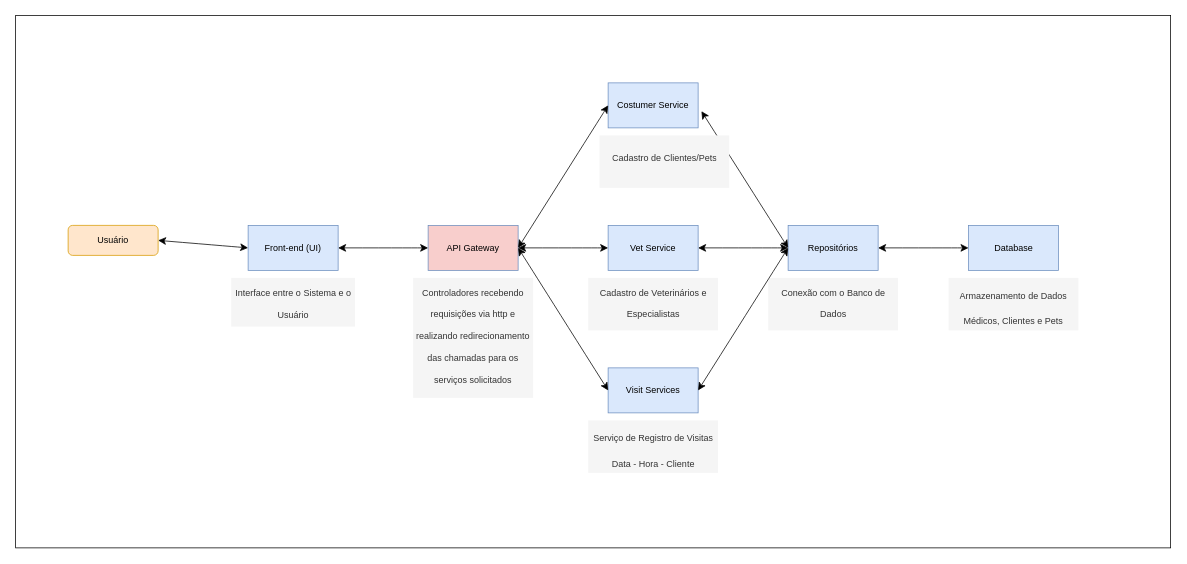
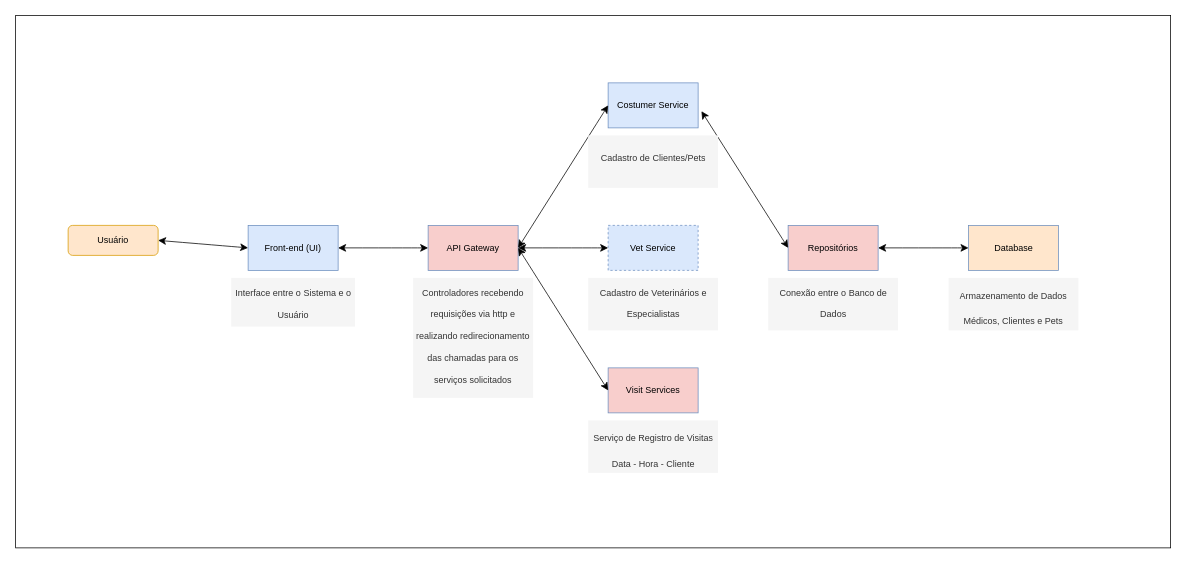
node "Cadastro de Clientes/Pets": moved (664, 162) -> (653, 162)
node "Vet Service": style solid -> dashed
edge "Vet Service" -- "Repositórios": removed
node "Repositórios": fillcolor #dae8fc -> #f8cecc
node "Database": fillcolor #dae8fc -> #ffe6cc
node "Conexão com o Banco de Dados": label "Conexão com o Banco de Dados" -> "Conexão entre o Banco de Dados"
edge "Repositórios" -- "Visit Services": removed
node "Visit Services": fillcolor #dae8fc -> #f8cecc
